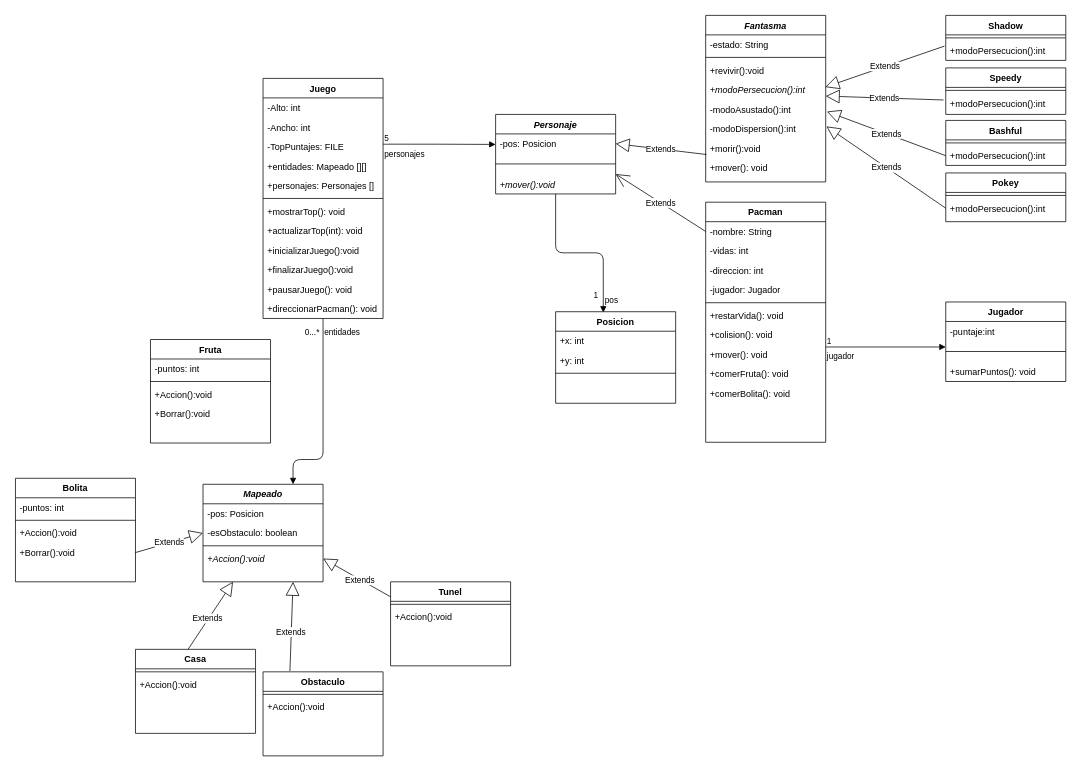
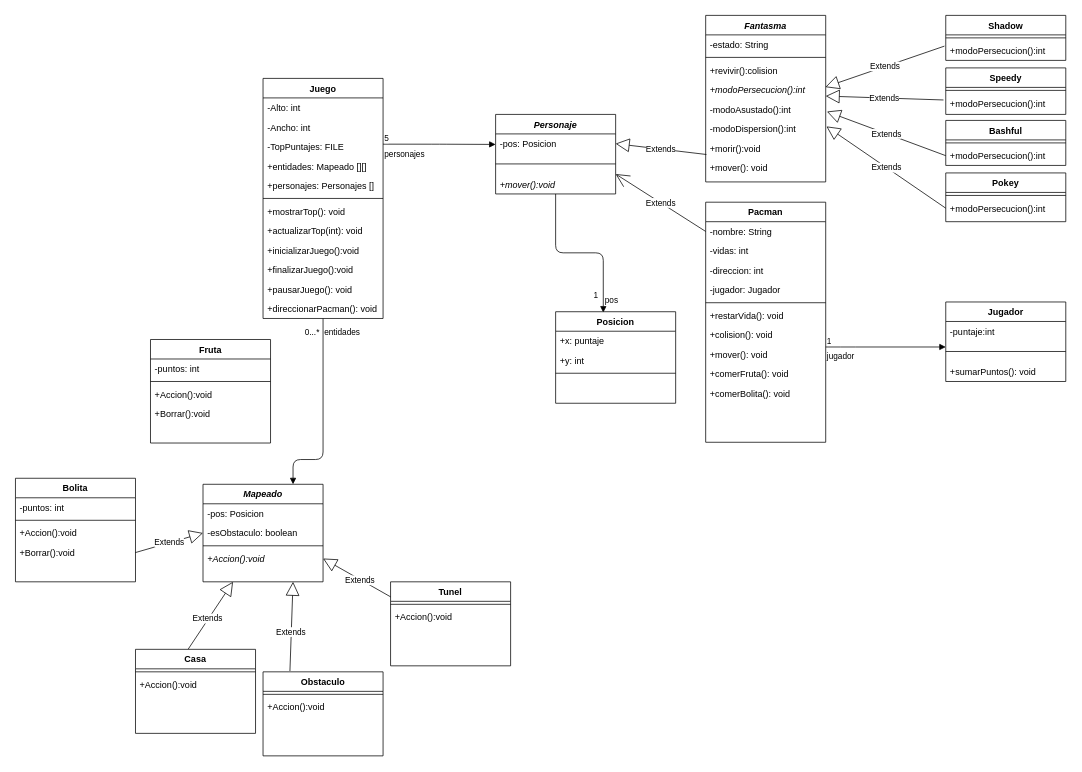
node "+revivir():void": label "+revivir():void" -> "+revivir():colision"
node "+x: int": label "+x: int" -> "+x: puntaje"
